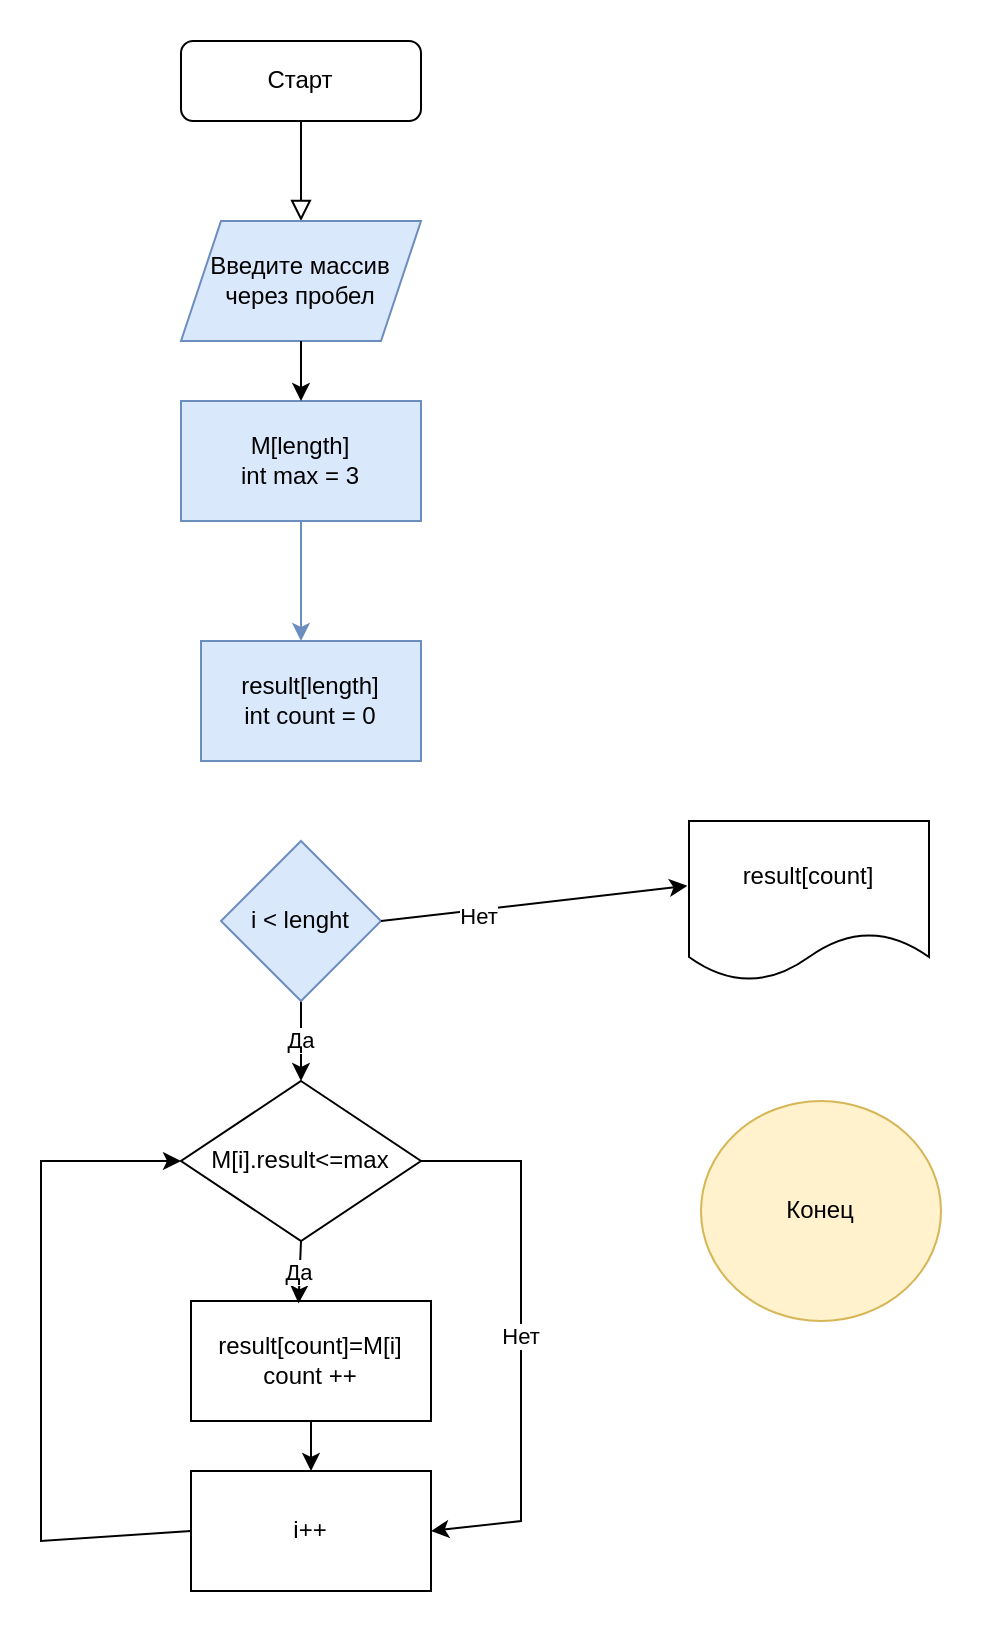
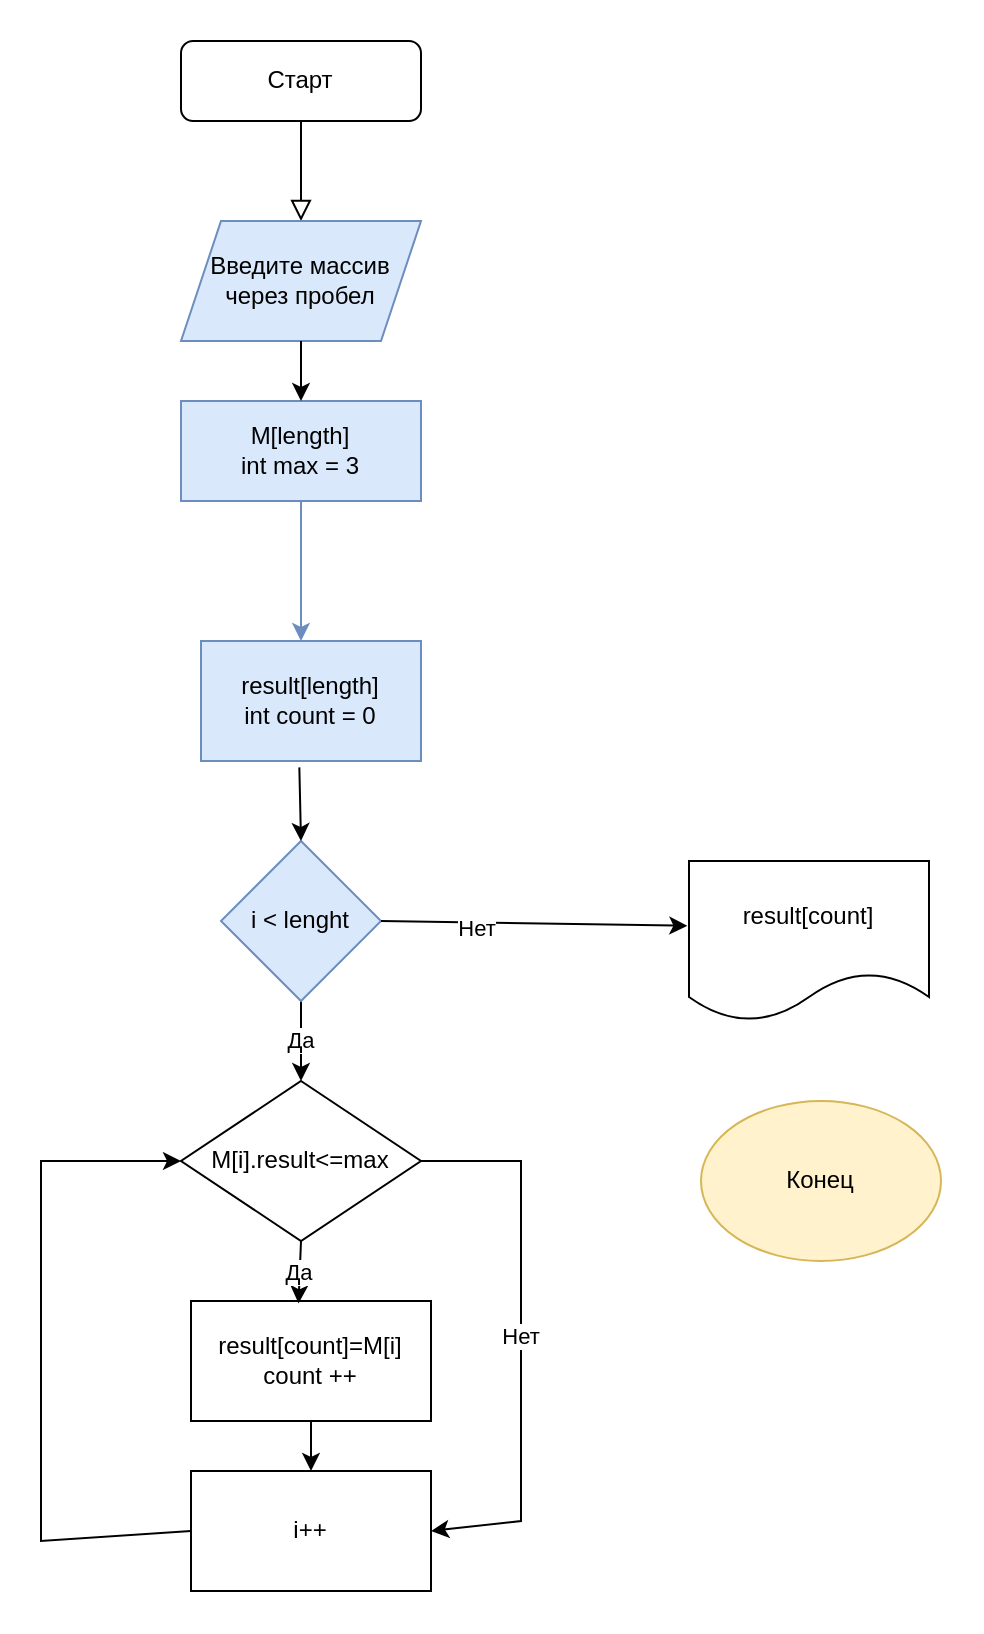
node "M[length] int max = 3": size 240x120 -> 240x100
edge "result[length] int count = 0" -> "i < lenght": added
node "result[count]": moved (809, 901) -> (809, 941)
node "Конец": size 240x220 -> 240x160
